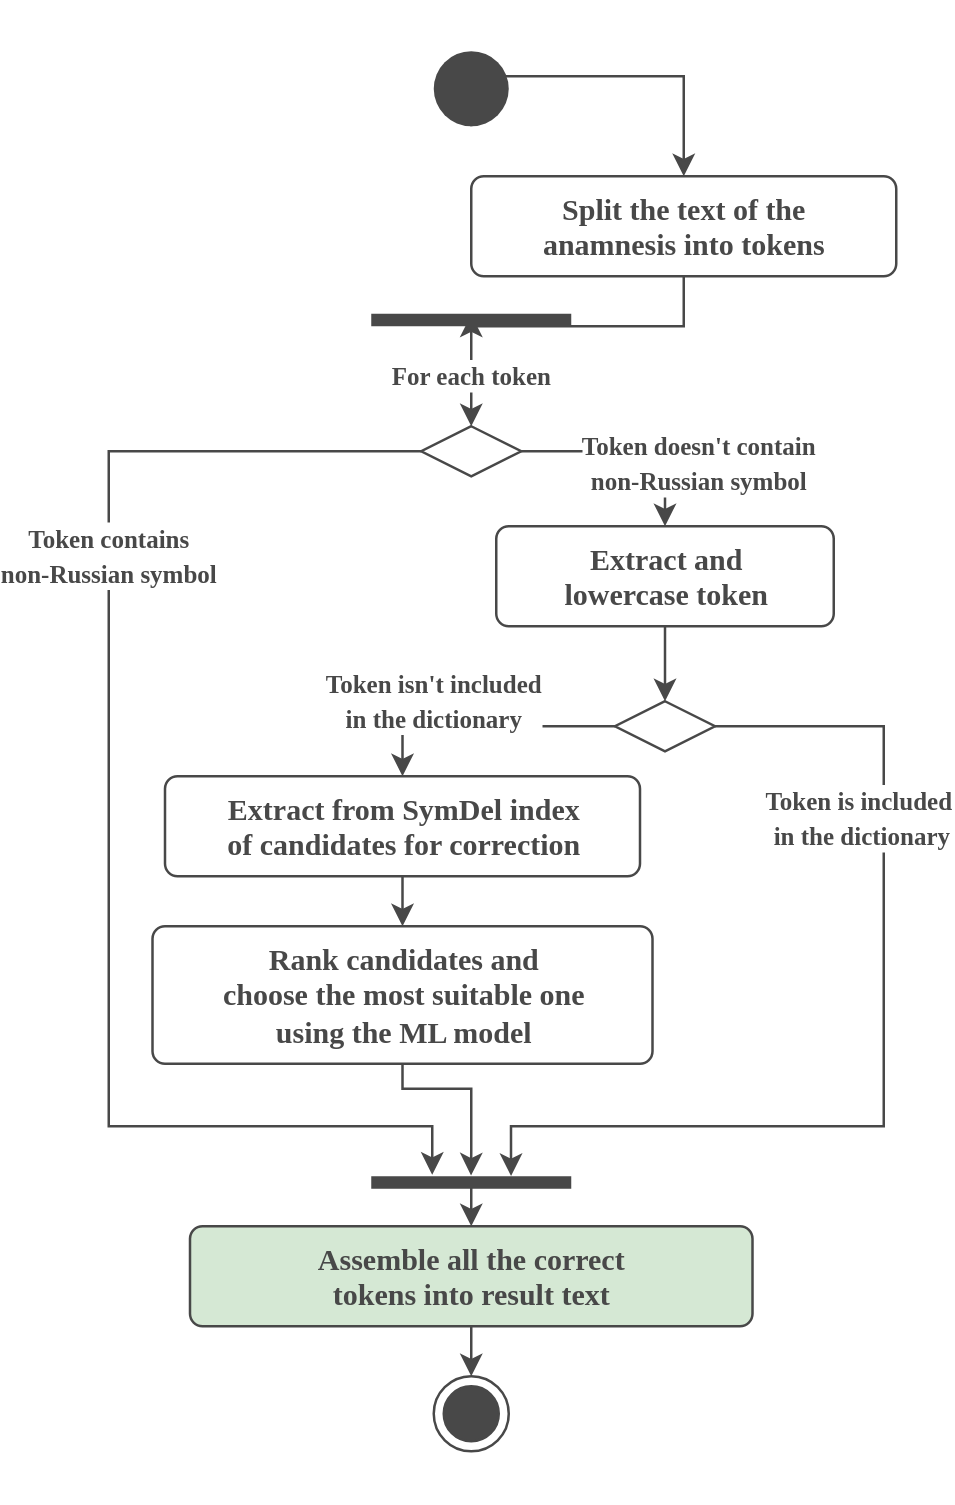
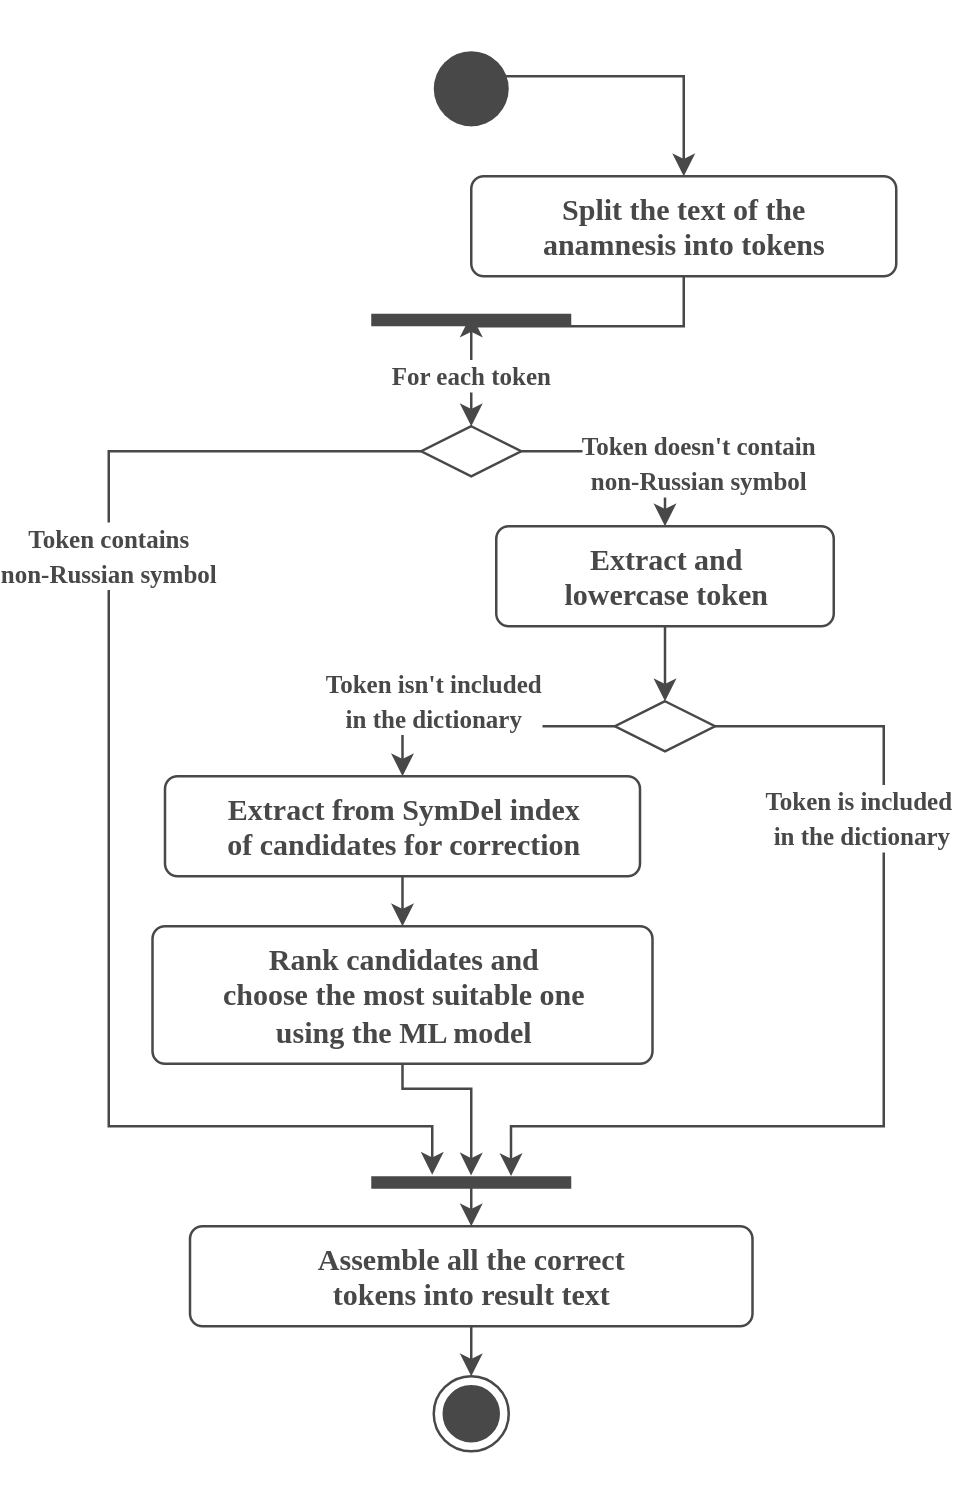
node "Assemble all the correct tokens into result text": fillcolor #d5e8d4 -> #ffffff
